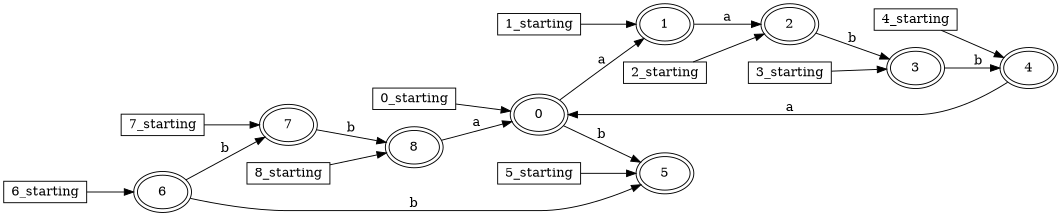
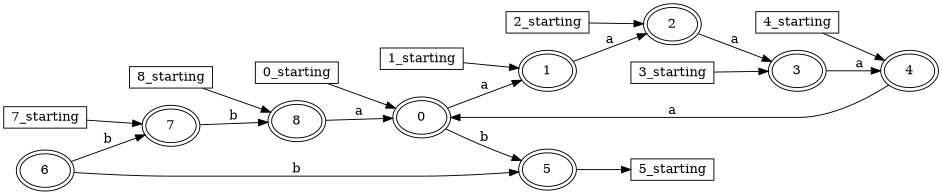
edge "2" -> "3": label "b" -> "a"
edge "3" -> "4": label "b" -> "a"
edge "5_starting" -> "5": reversed
node "6_starting": removed
